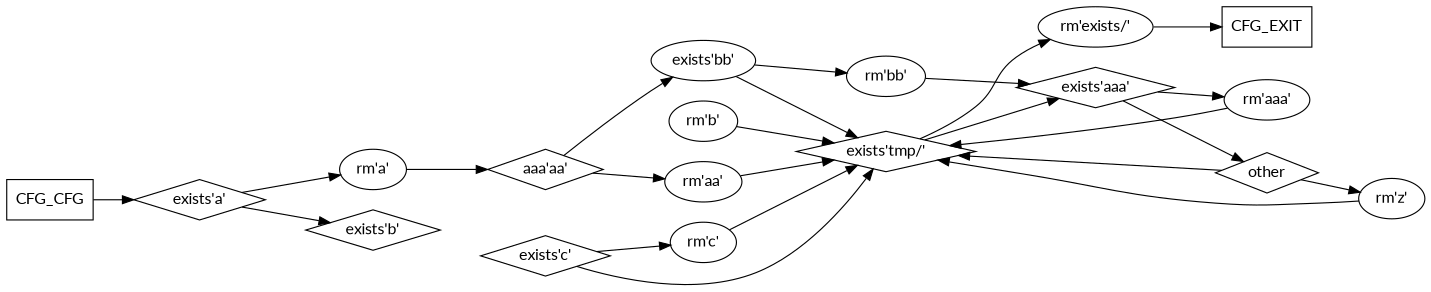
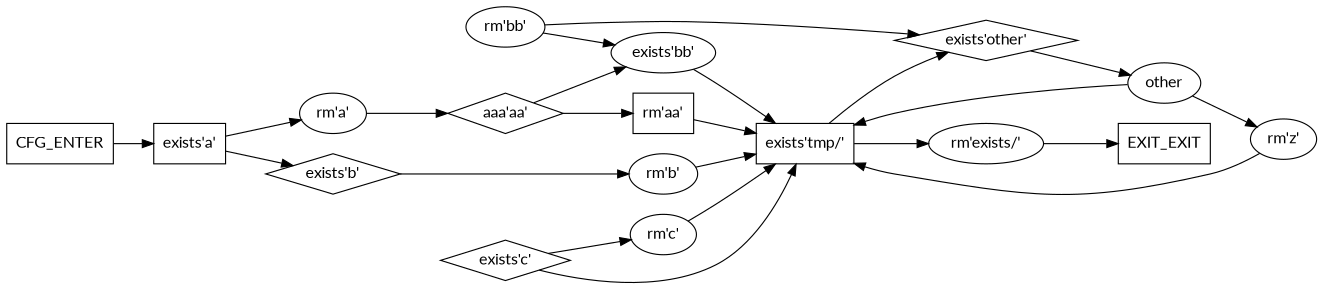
node "CFG_EXIT": label "CFG_EXIT" -> "EXIT_EXIT"
edge "exists'bb'" -> "rm'bb'": reversed
node "exists'aaa'": label "exists'aaa'" -> "exists'other'"
node "rm'aaa'": removed
node "exists'tmp/'": shape diamond -> box
node "other": shape diamond -> ellipse
edge "exists'b'" -> "rm'b'": added
node "rm'aa'": shape ellipse -> box
node "CFG_CFG": label "CFG_CFG" -> "CFG_ENTER"
node "exists'a'": shape diamond -> box
